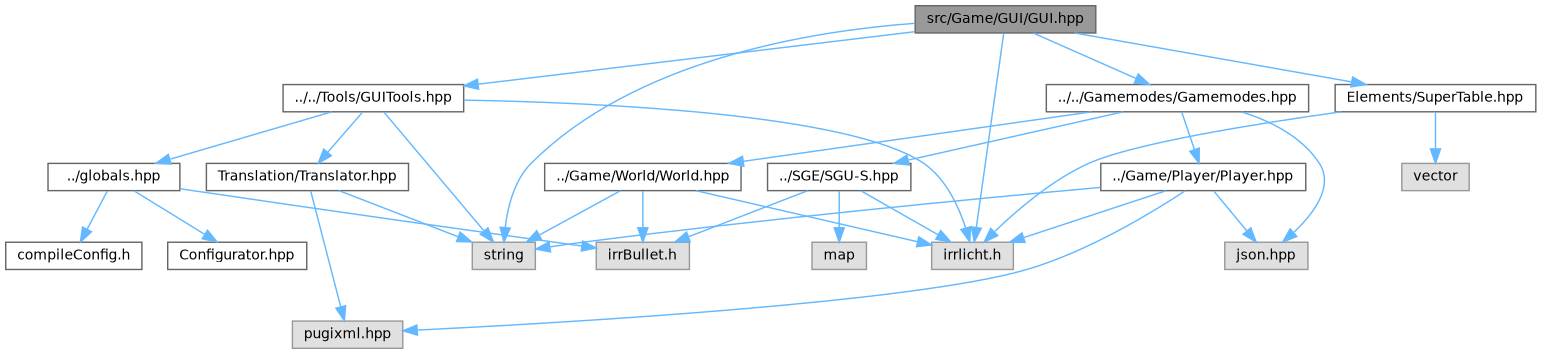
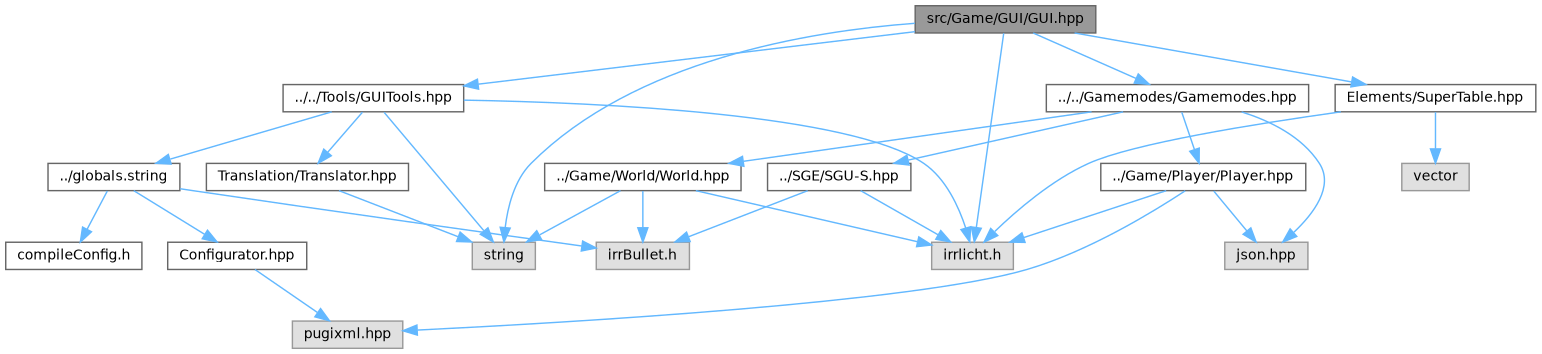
node "../globals.hpp": label "../globals.hpp" -> "../globals.string"
edge "../Game/Player/Player.hpp" -> "string": removed
edge "Translation/Translator.hpp" -> "pugixml.hpp": now "Configurator.hpp" -> "pugixml.hpp"
node "map": removed
